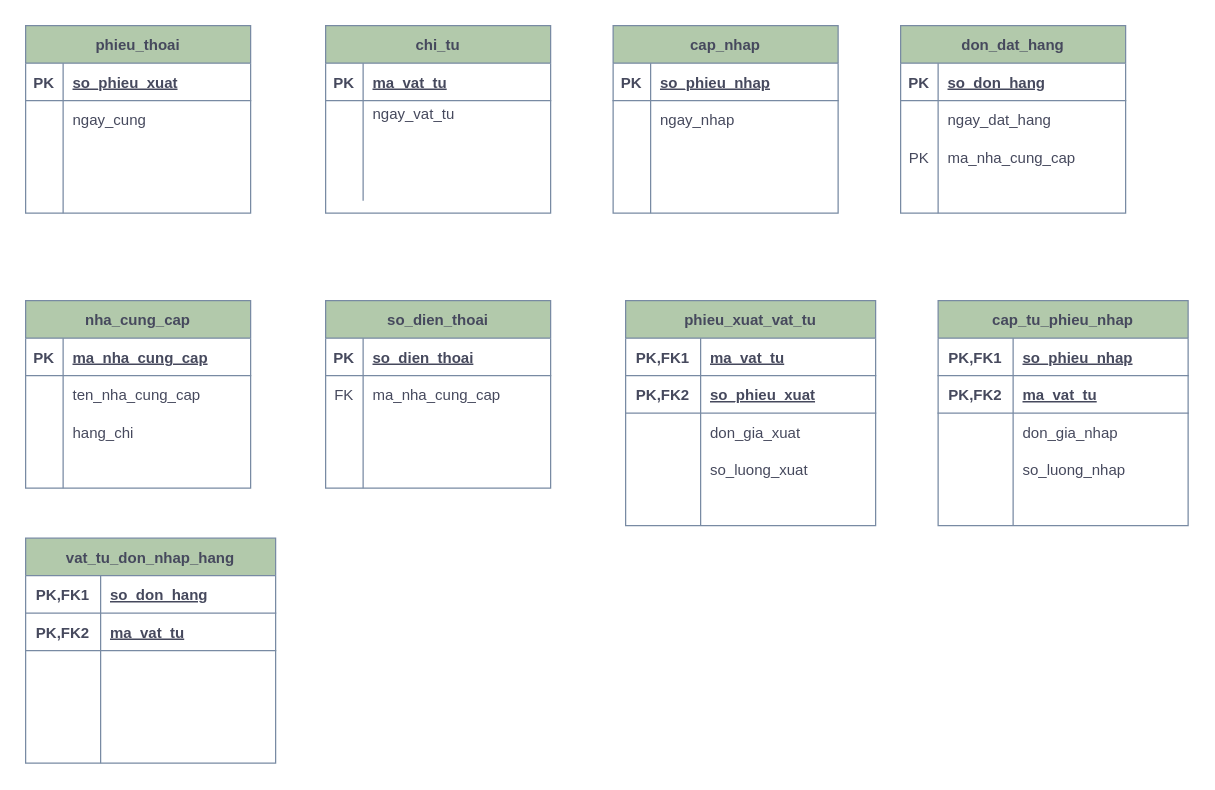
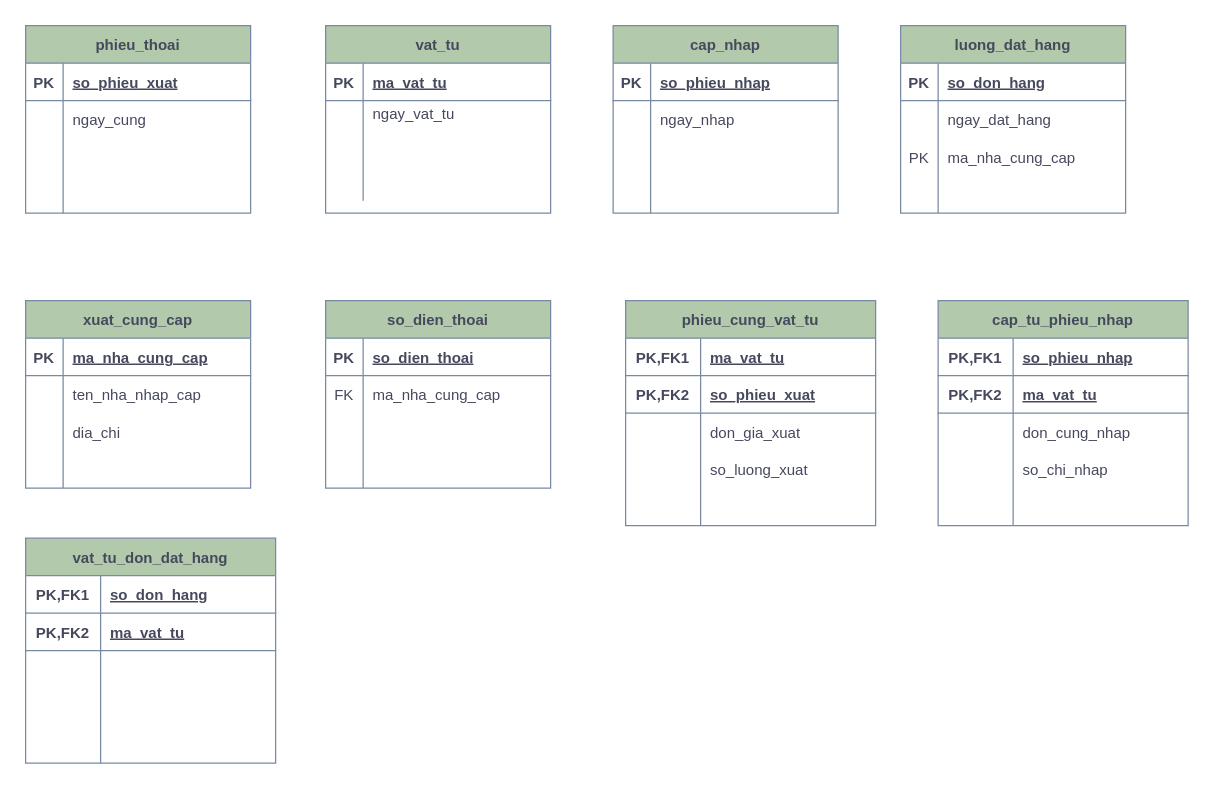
node "chi_tu": label "chi_tu" -> "vat_tu"
node "don_dat_hang": label "don_dat_hang" -> "luong_dat_hang"
node "nha_cung_cap": label "nha_cung_cap" -> "xuat_cung_cap"
node "phieu_xuat_vat_tu": label "phieu_xuat_vat_tu" -> "phieu_cung_vat_tu"
node "ten_nha_cung_cap": label "ten_nha_cung_cap" -> "ten_nha_nhap_cap"
node "hang_chi": label "hang_chi" -> "dia_chi"
node "don_gia_nhap": label "don_gia_nhap" -> "don_cung_nhap"
node "so_luong_nhap": label "so_luong_nhap" -> "so_chi_nhap"
node "vat_tu_don_nhap_hang": label "vat_tu_don_nhap_hang" -> "vat_tu_don_dat_hang"
